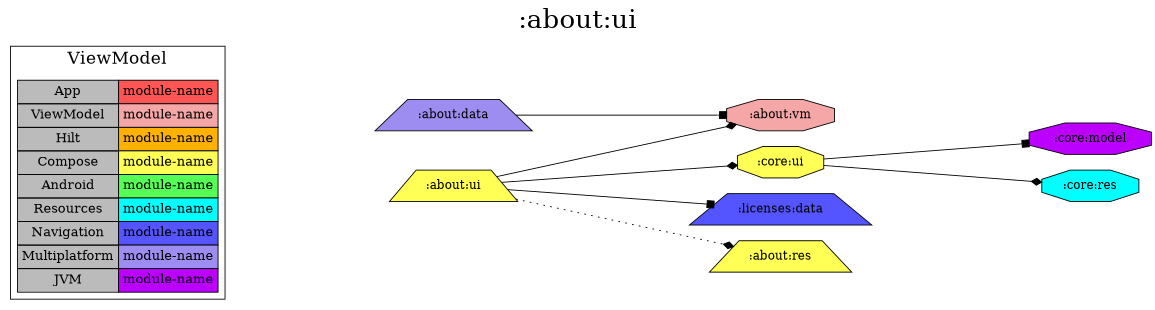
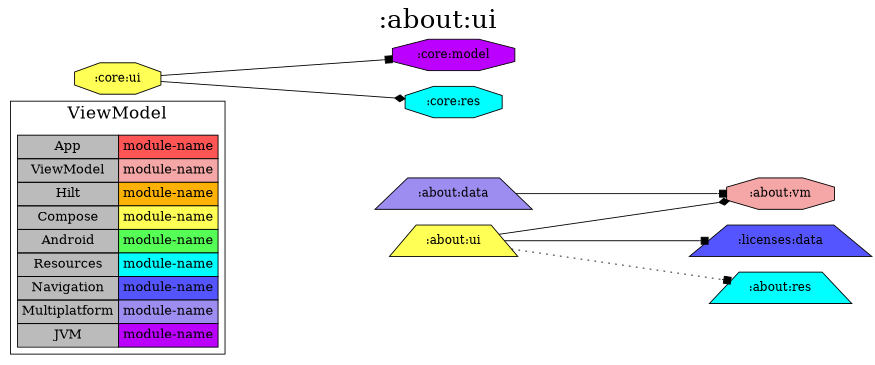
edge ":about:ui" -> ":core:ui": removed
edge ":about:ui" -> ":about:res": arrowhead diamond -> box
node ":about:res": fillcolor #ffff55 -> #00ffff
